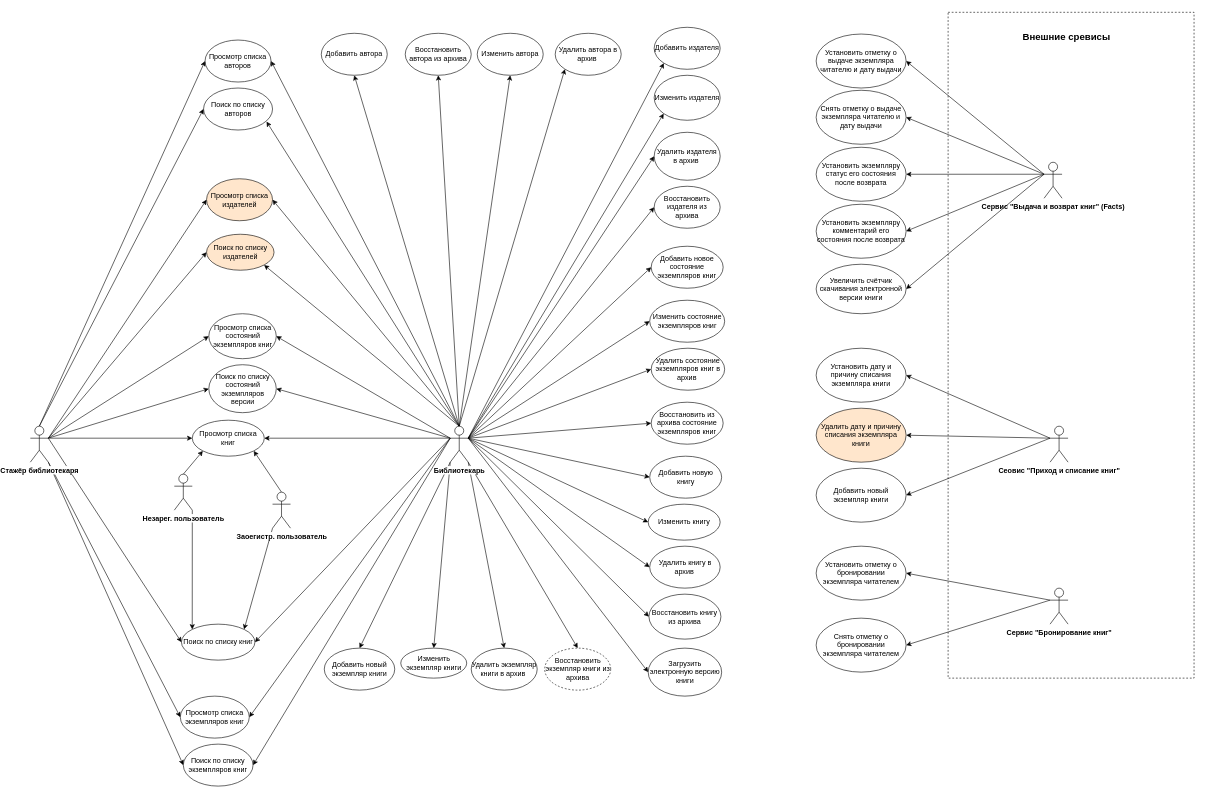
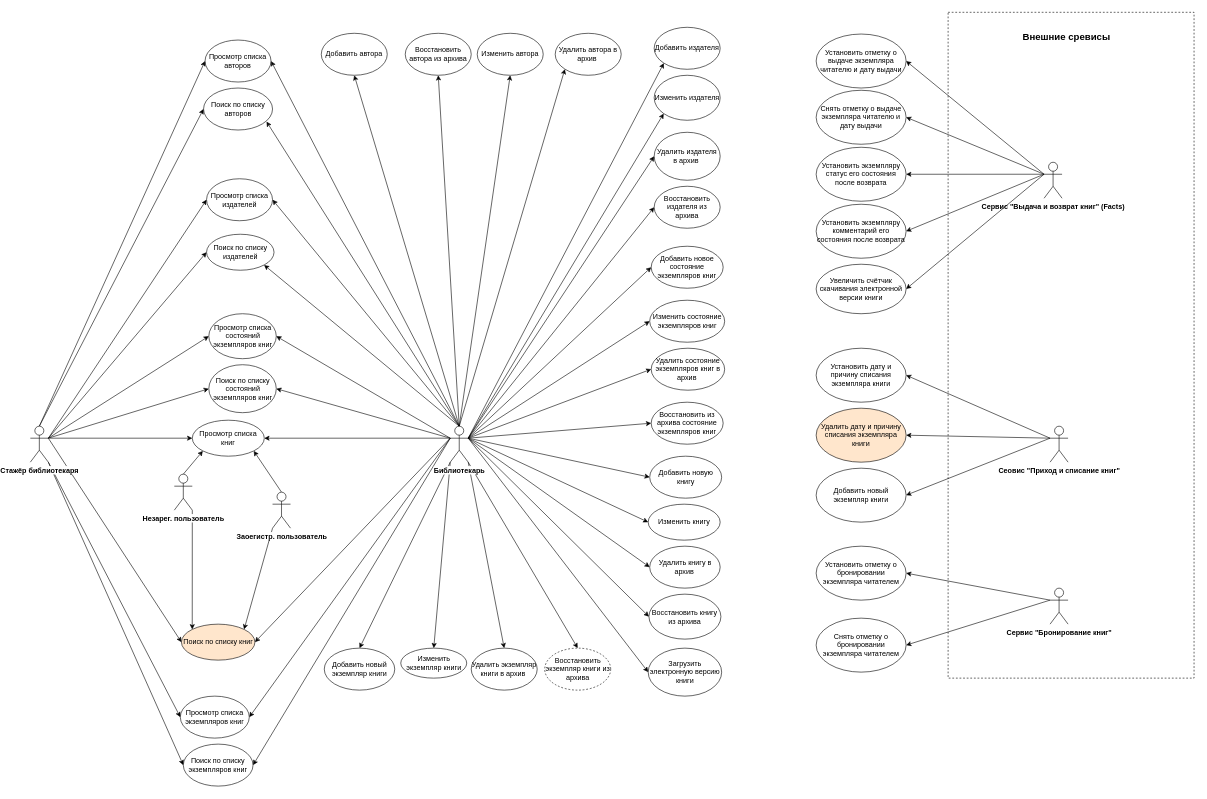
node "Просмотр списка издателей": fillcolor #ffe6cc -> #ffffff
node "Поиск по списку издателей": fillcolor #ffe6cc -> #ffffff
node "Поиск по списку состояний экземпляров версии": label "Поиск по списку состояний экземпляров версии" -> "Поиск по списку состояний экземпляров книг"
node "Поиск по списку книг": fillcolor #ffffff -> #ffe6cc
